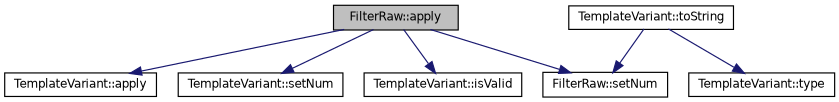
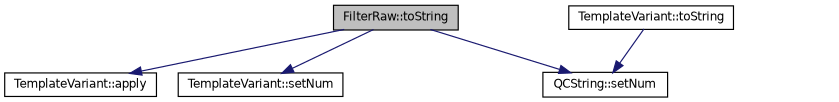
node "FilterRaw::apply": label "FilterRaw::apply" -> "FilterRaw::toString"
node "TemplateVariant::isValid": removed
node "FilterRaw::setNum": label "FilterRaw::setNum" -> "QCString::setNum"
node "TemplateVariant::type": removed
